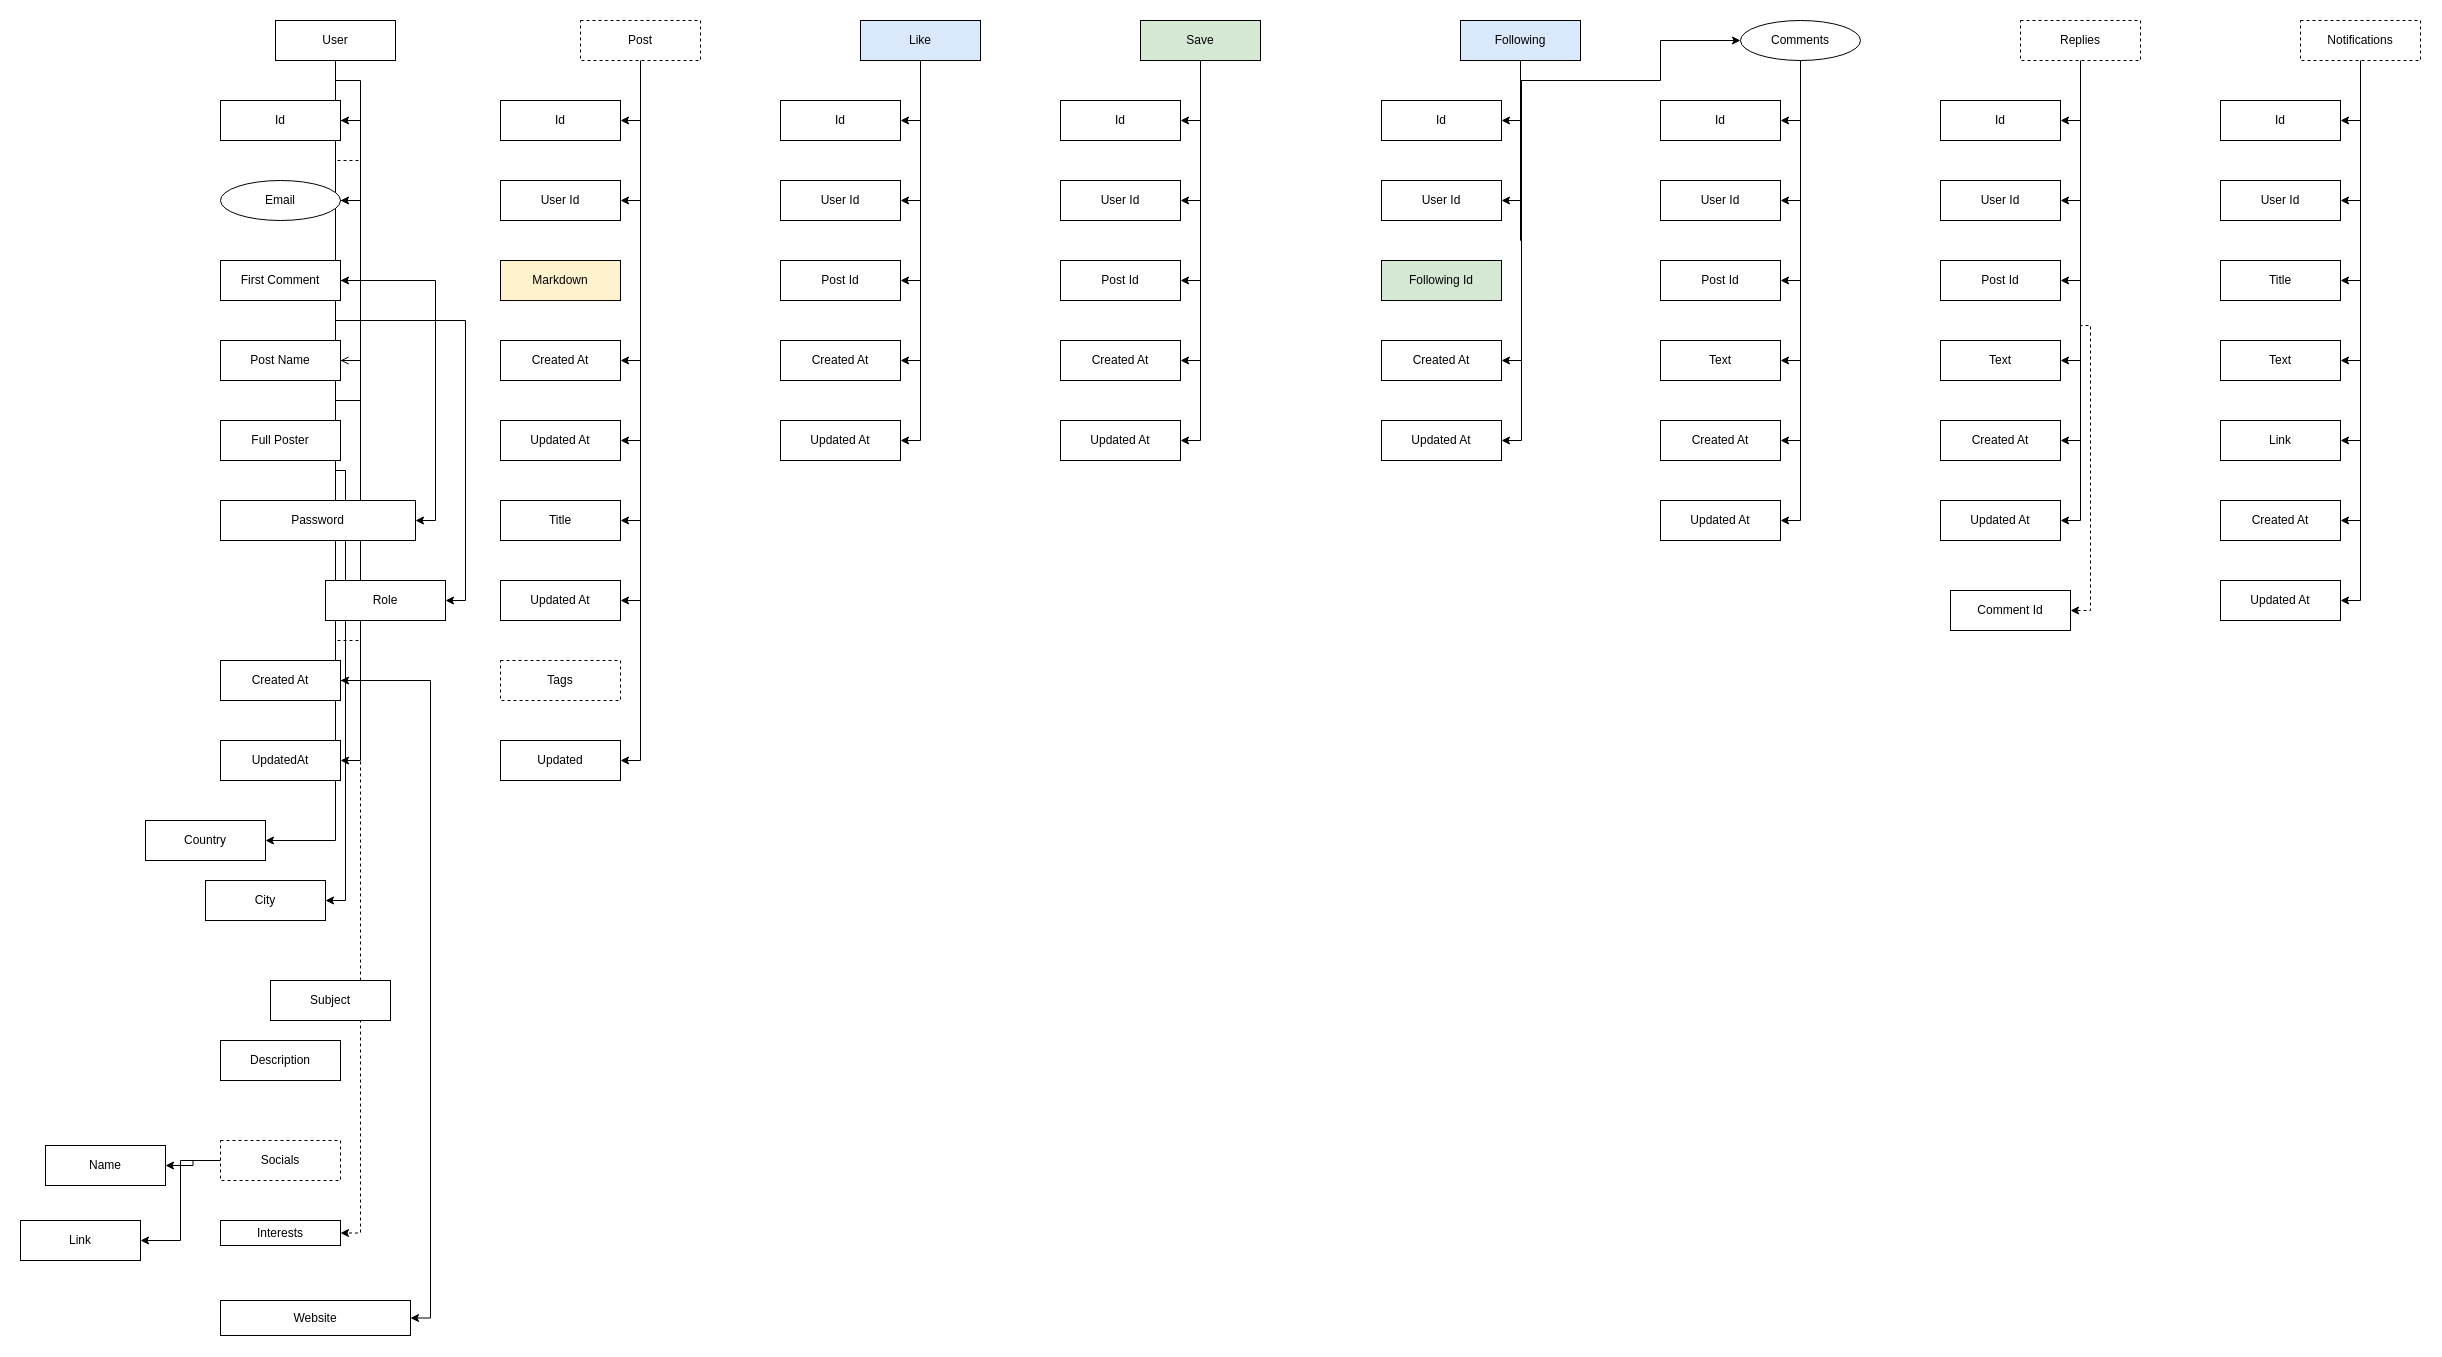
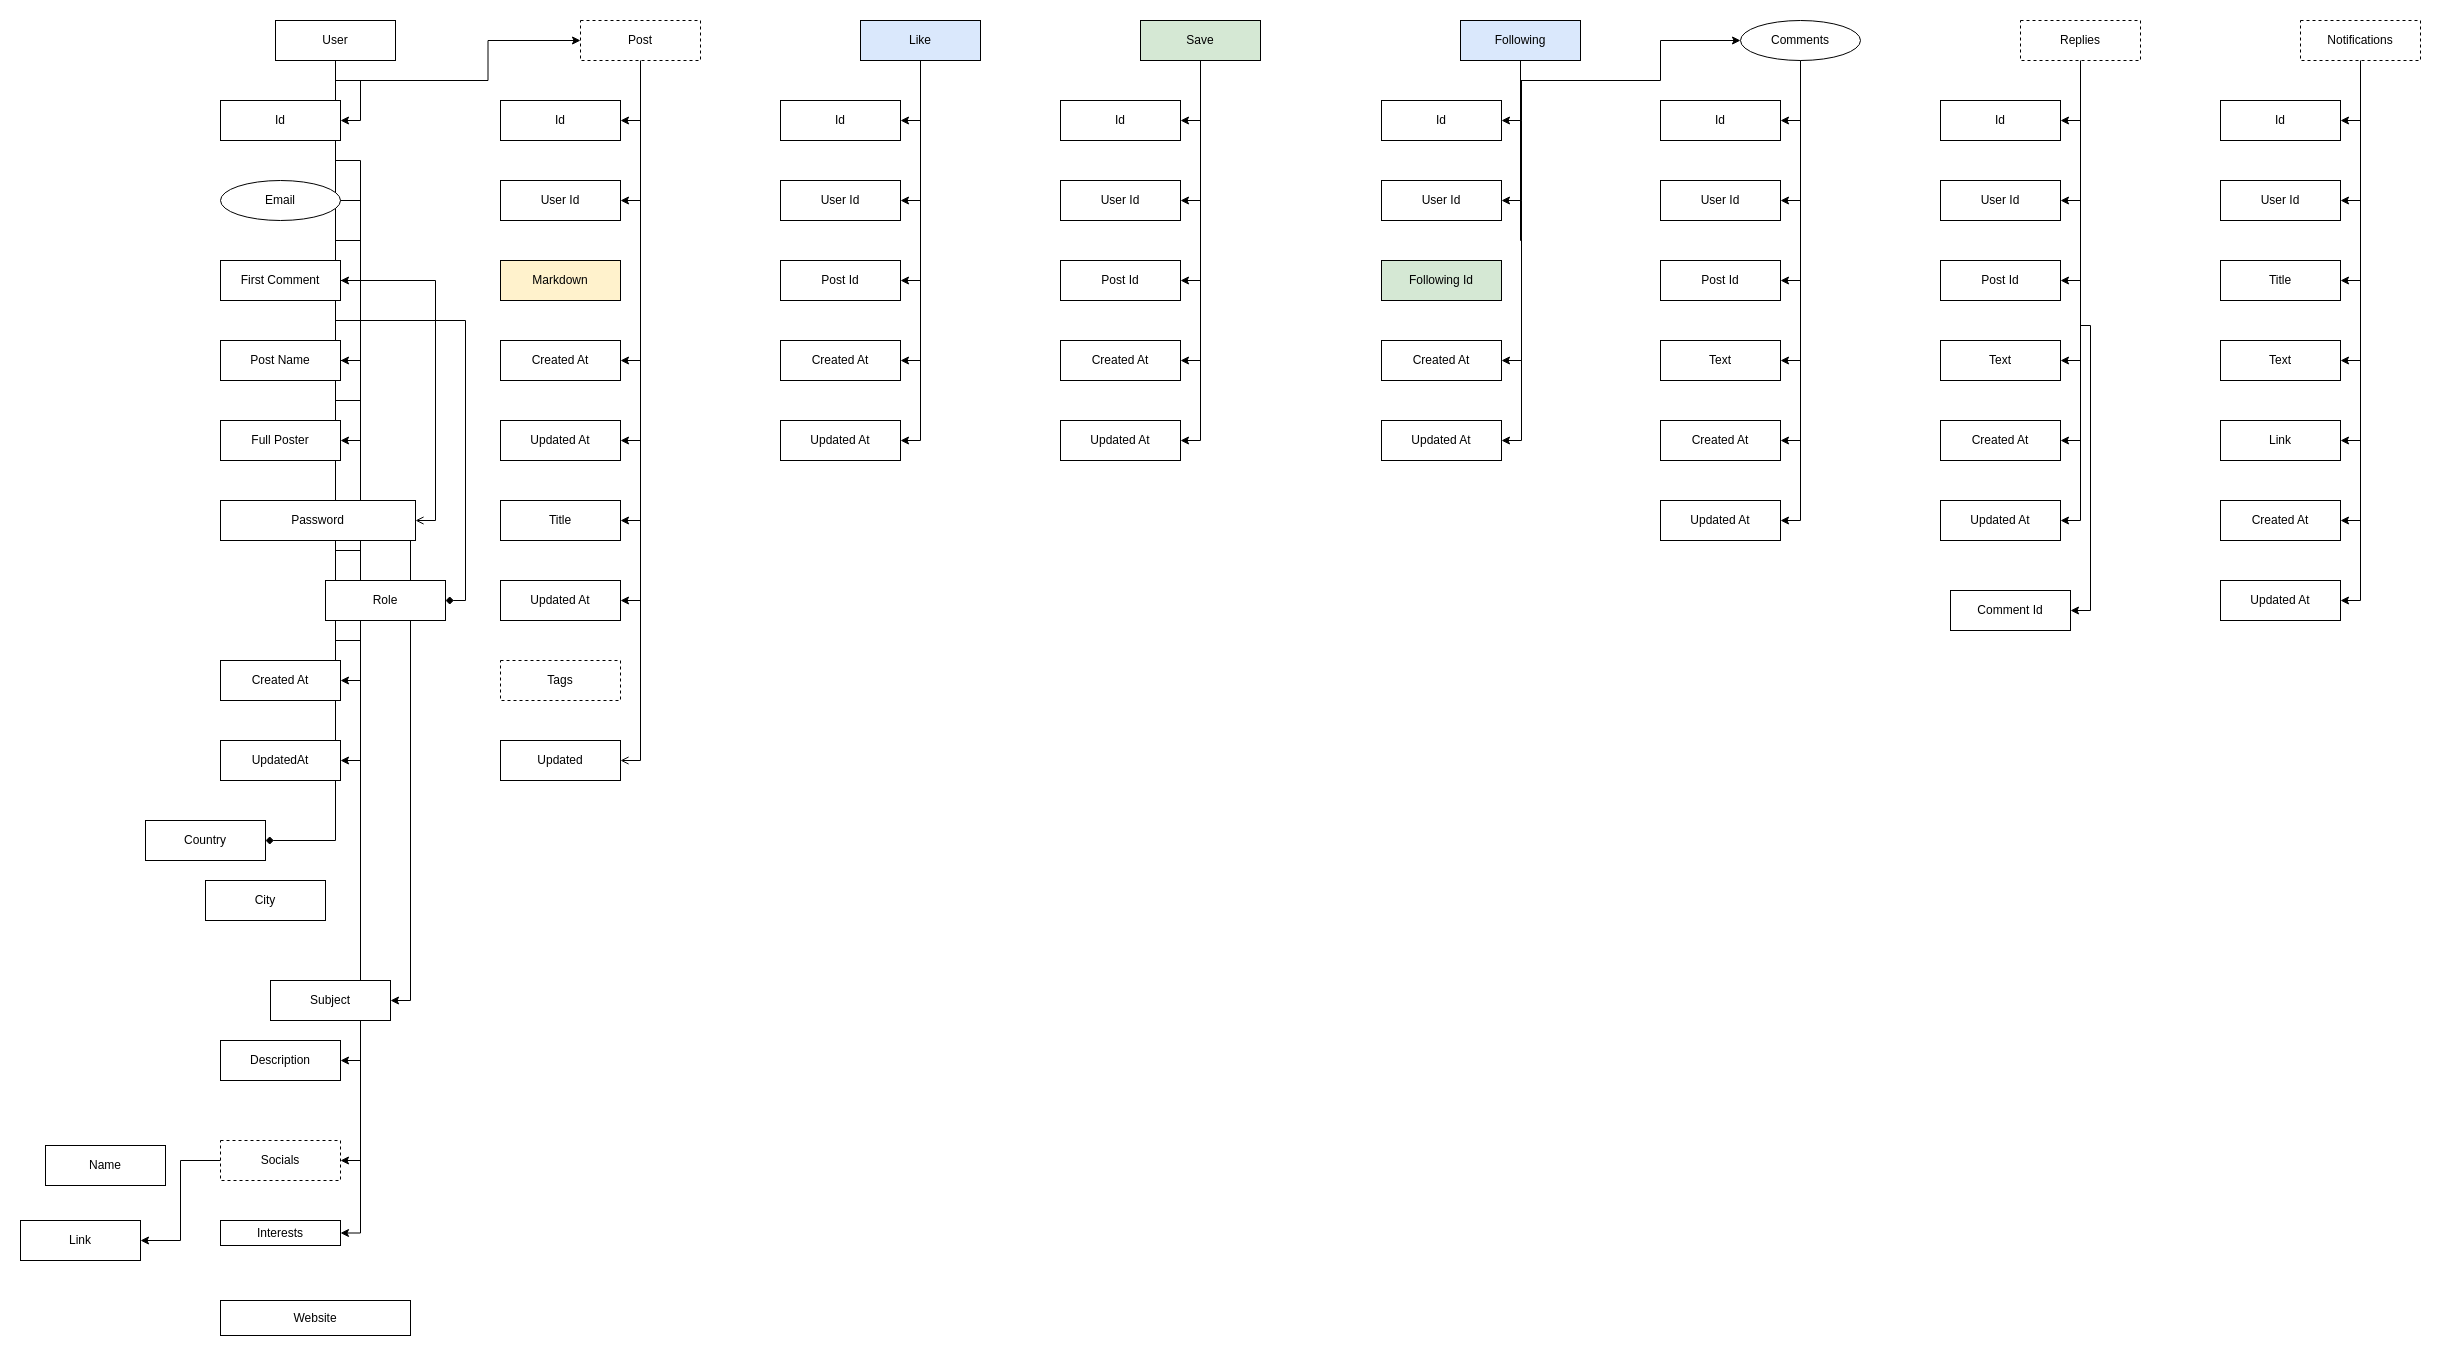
edge "User" -> "Email": removed
edge "User" -> "First Comment": style dashed -> solid
edge "User" -> "Post Name": arrowhead open -> classic
edge "User" -> "Full Poster": added
edge "Replies" -> "Comment Id": style dashed -> solid
edge "User" -> "Password": arrowhead classic -> open
edge "User" -> "Description": added
edge "User" -> "Role": arrowhead classic -> diamond
edge "Post" -> "Updated": arrowhead classic -> open
edge "User" -> "City": now "User" -> "Post"
edge "User" -> "Subject": added
edge "User" -> "Country": arrowhead classic -> diamond
edge "User" -> "Website": removed
edge "User" -> "Socials": added
edge "Socials" -> "Name": removed
edge "User" -> "Interests": style dashed -> solid
